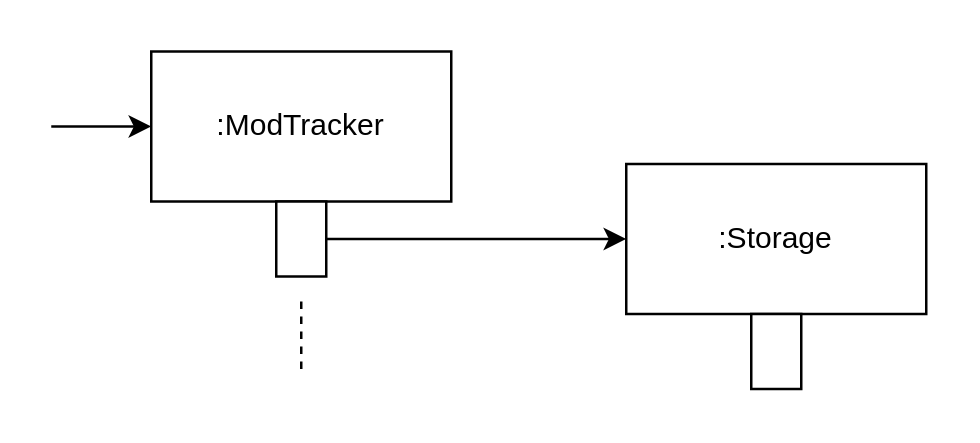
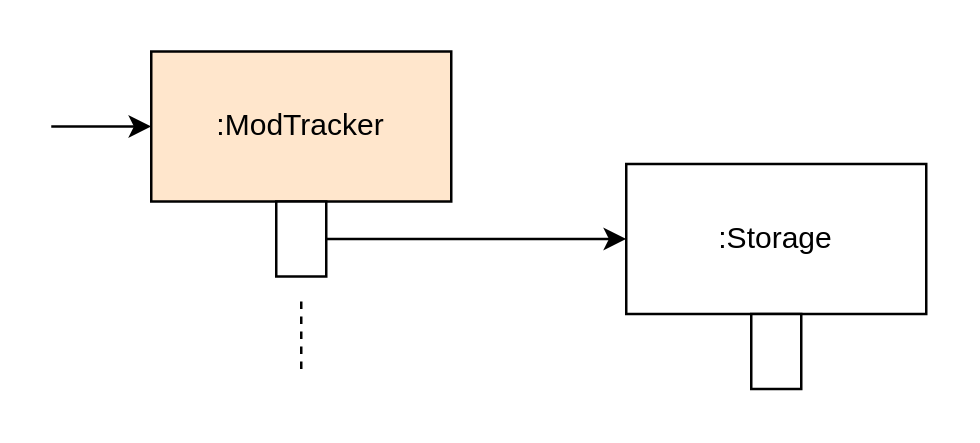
node ":ModTracker": fillcolor #ffffff -> #ffe6cc
